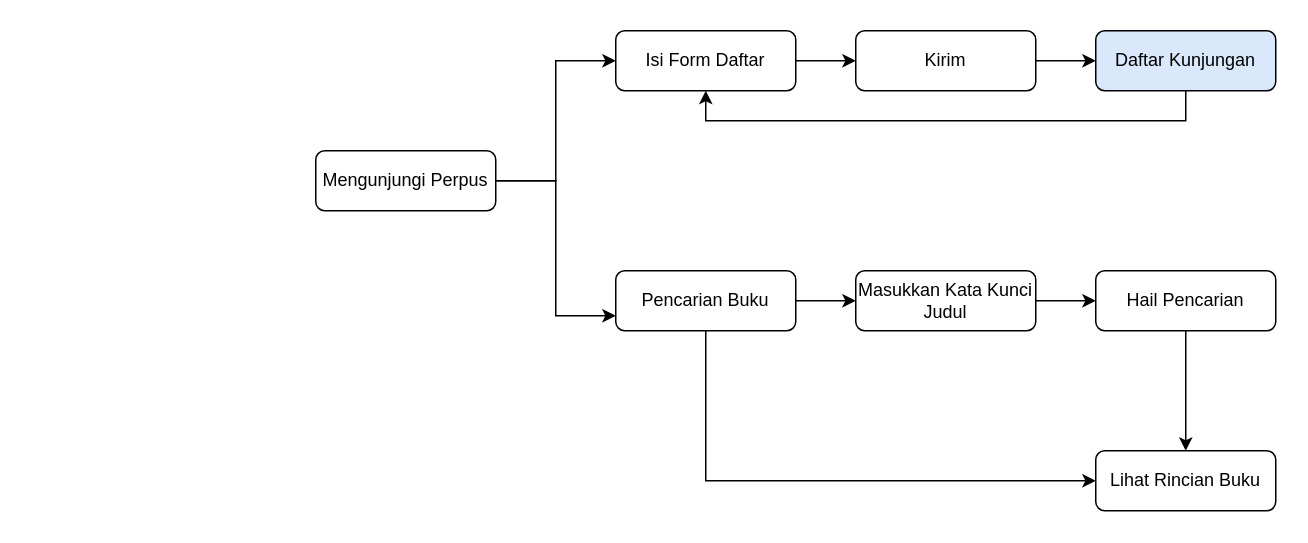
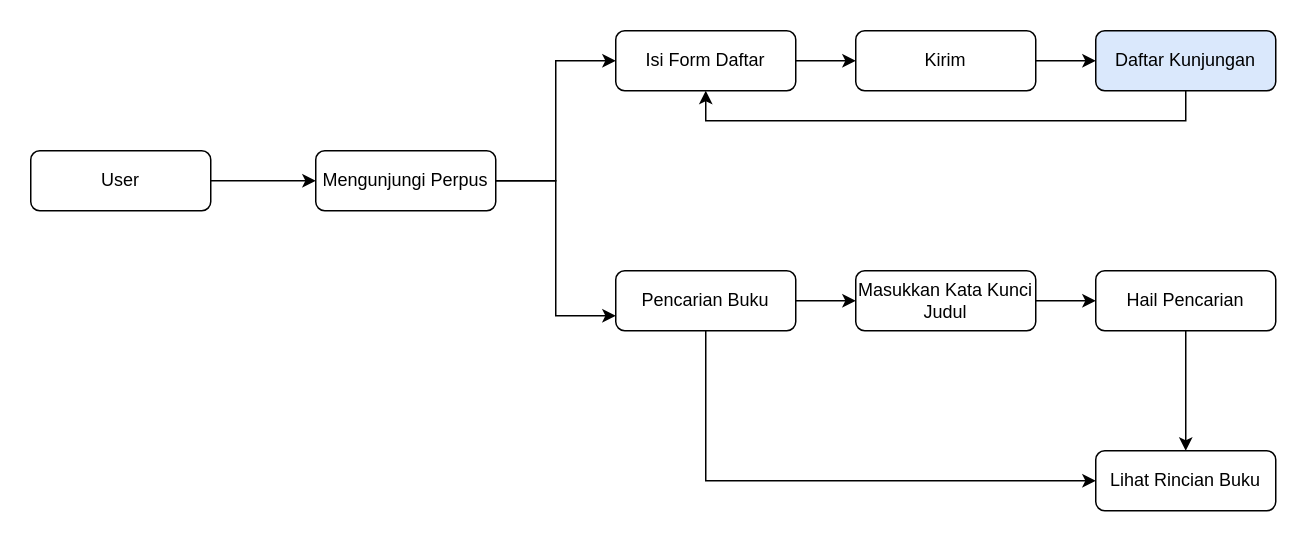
node "User": added
edge "User" -> "Mengunjungi Perpus": added
